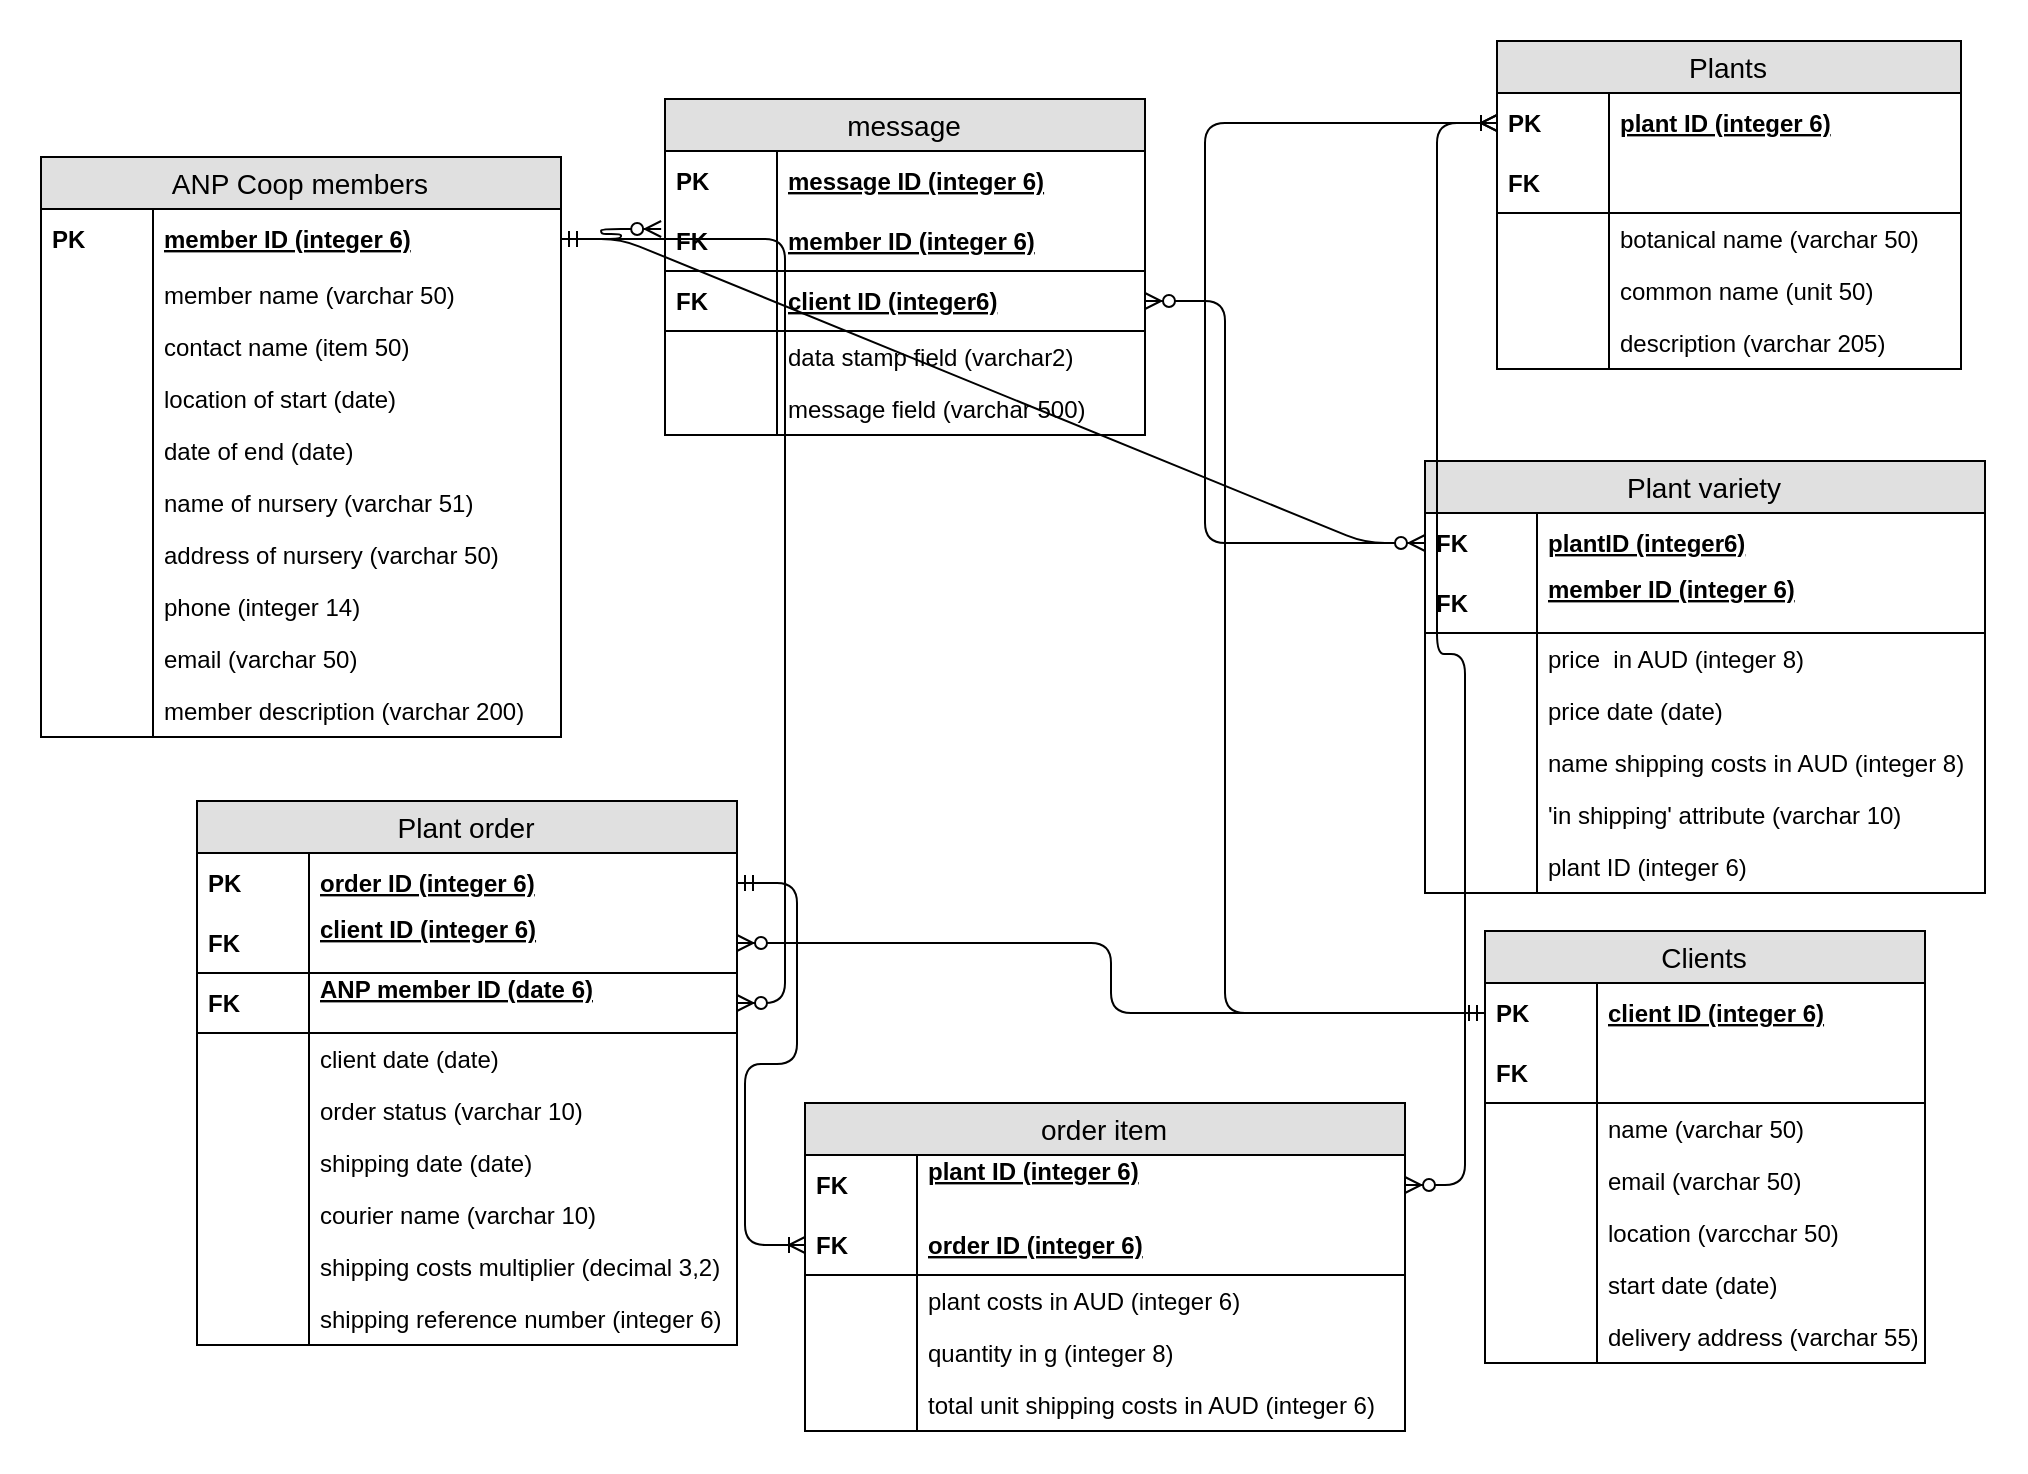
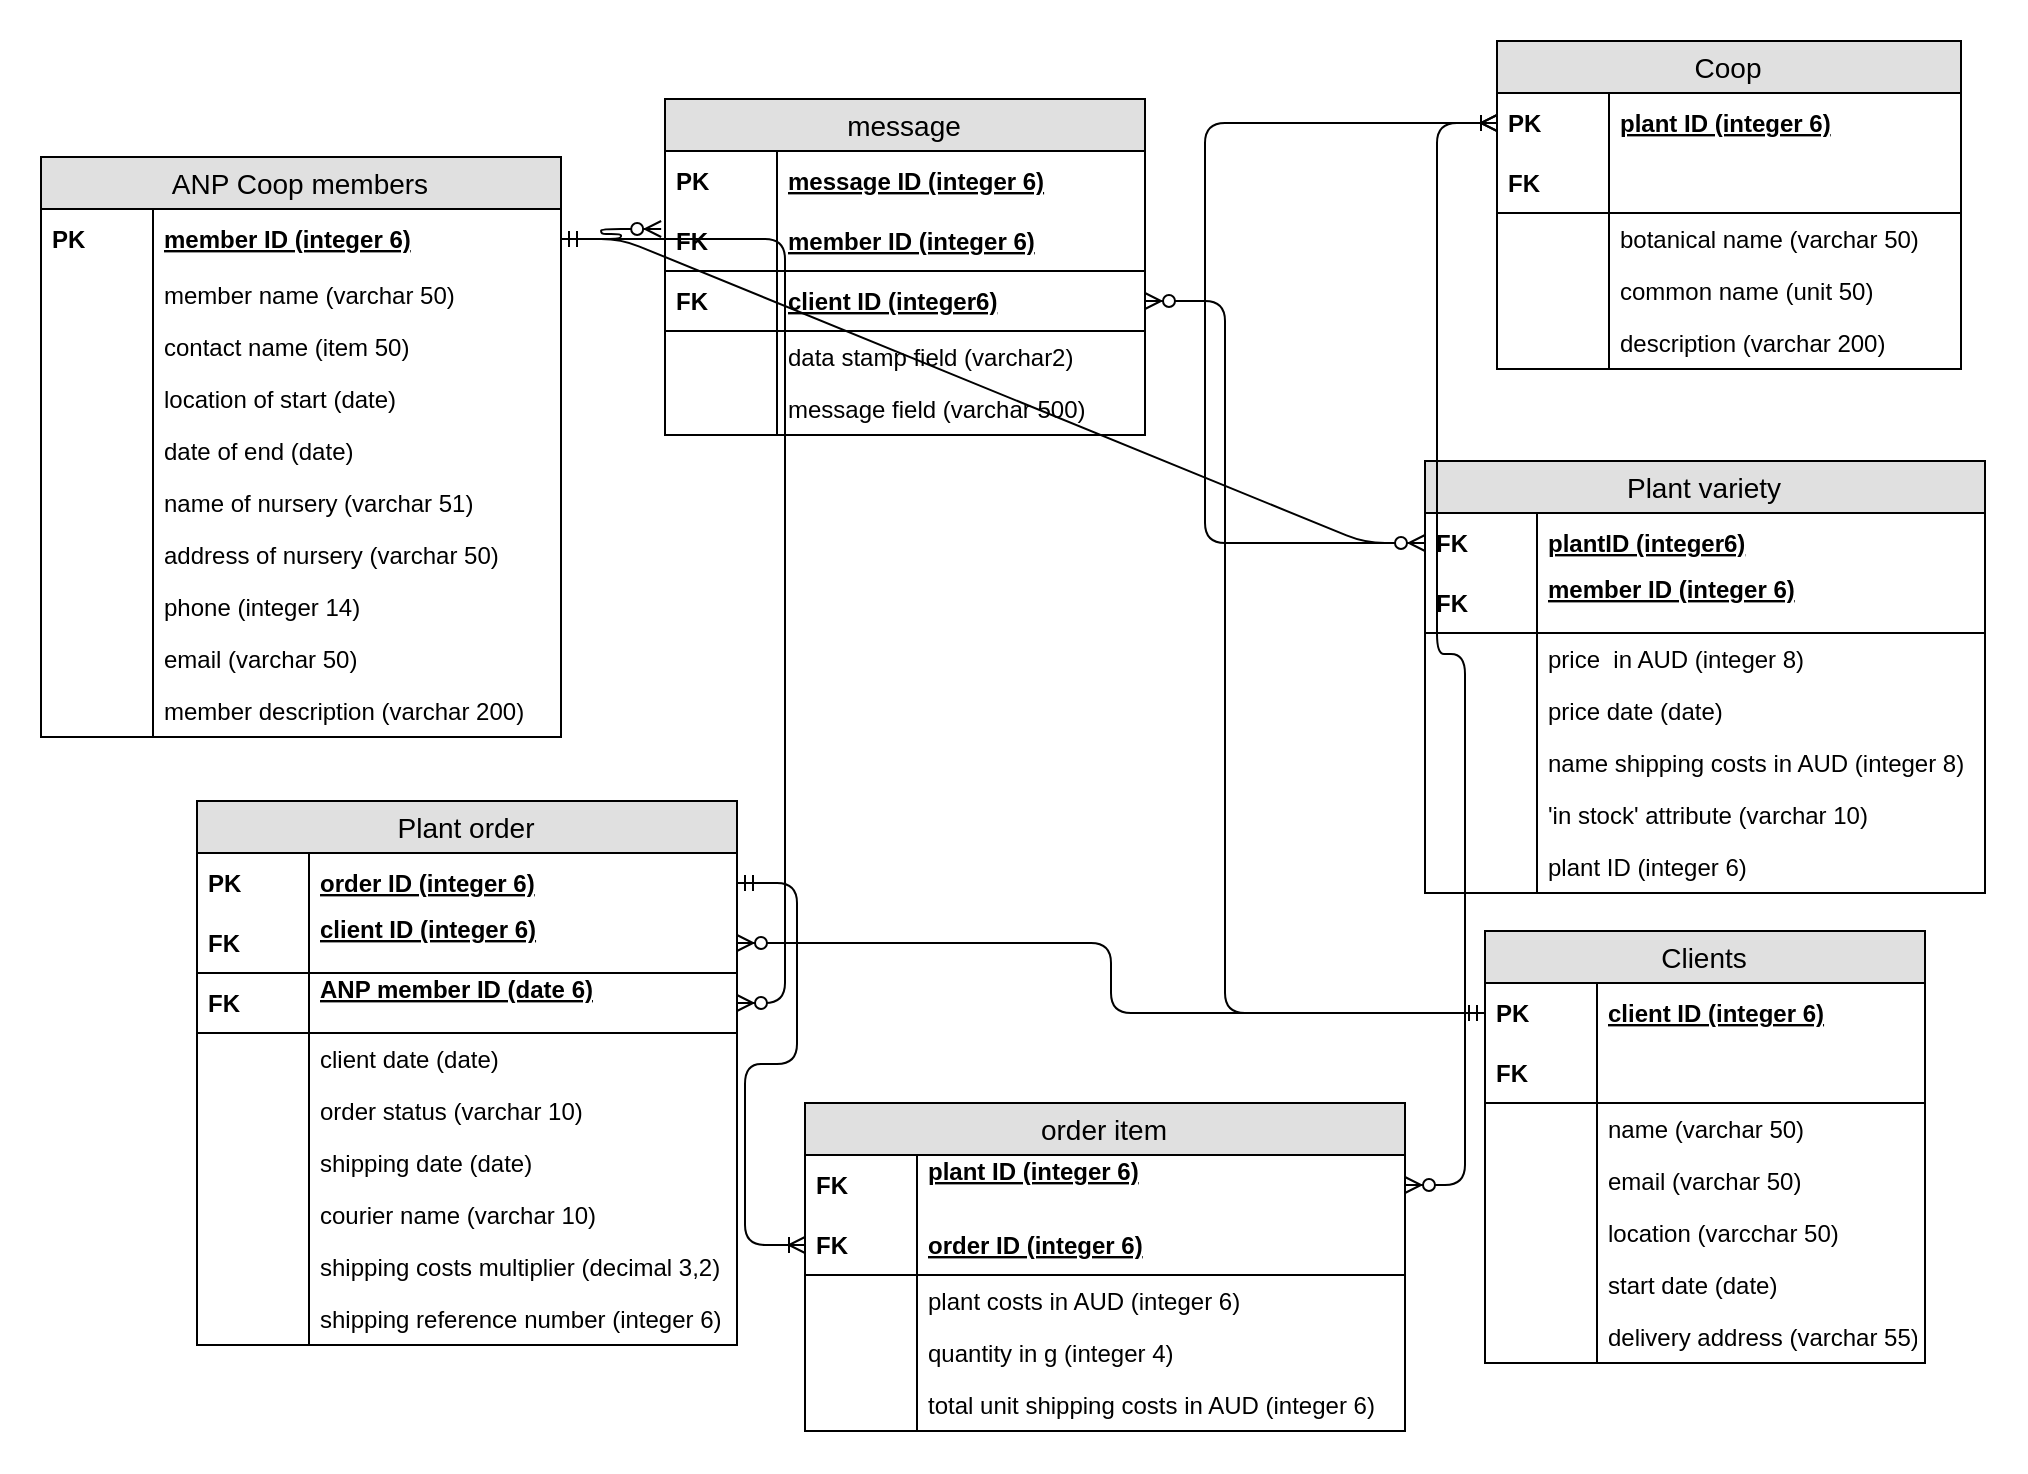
node "Plants": label "Plants" -> "Coop"
node "description (varchar 205)": label "description (varchar 205)" -> "description (varchar 200)"
node "'in shipping' attribute (varchar 10)": label "'in shipping' attribute (varchar 10)" -> "'in stock' attribute (varchar 10)"
node "quantity in g (integer 8)": label "quantity in g (integer 8)" -> "quantity in g (integer 4)"
